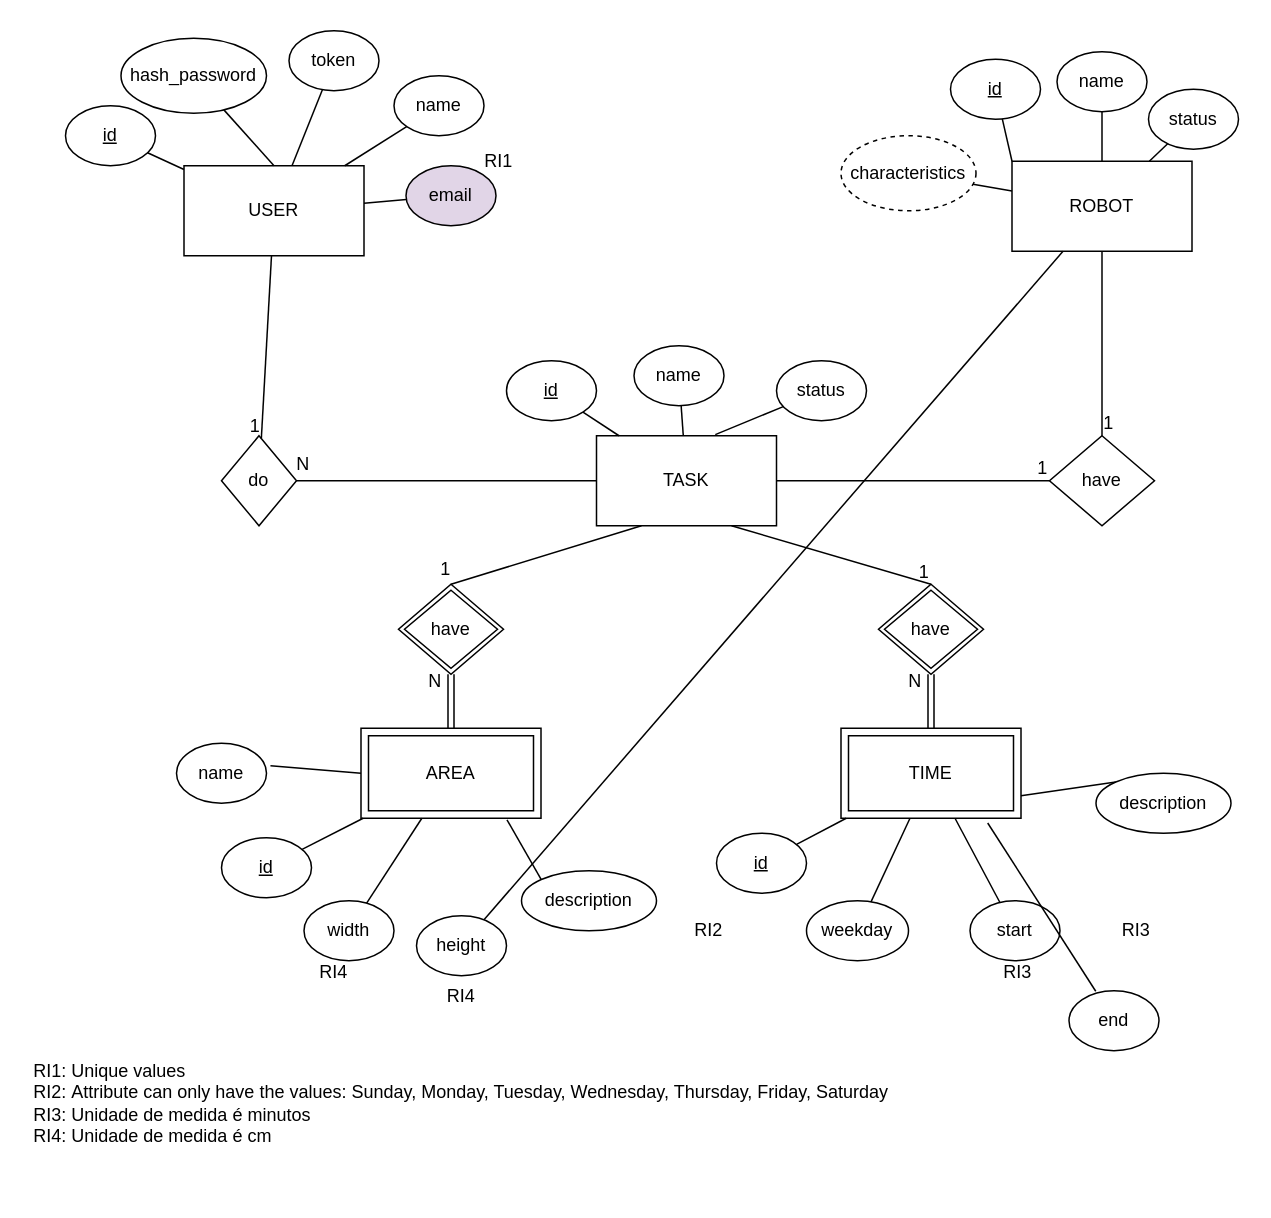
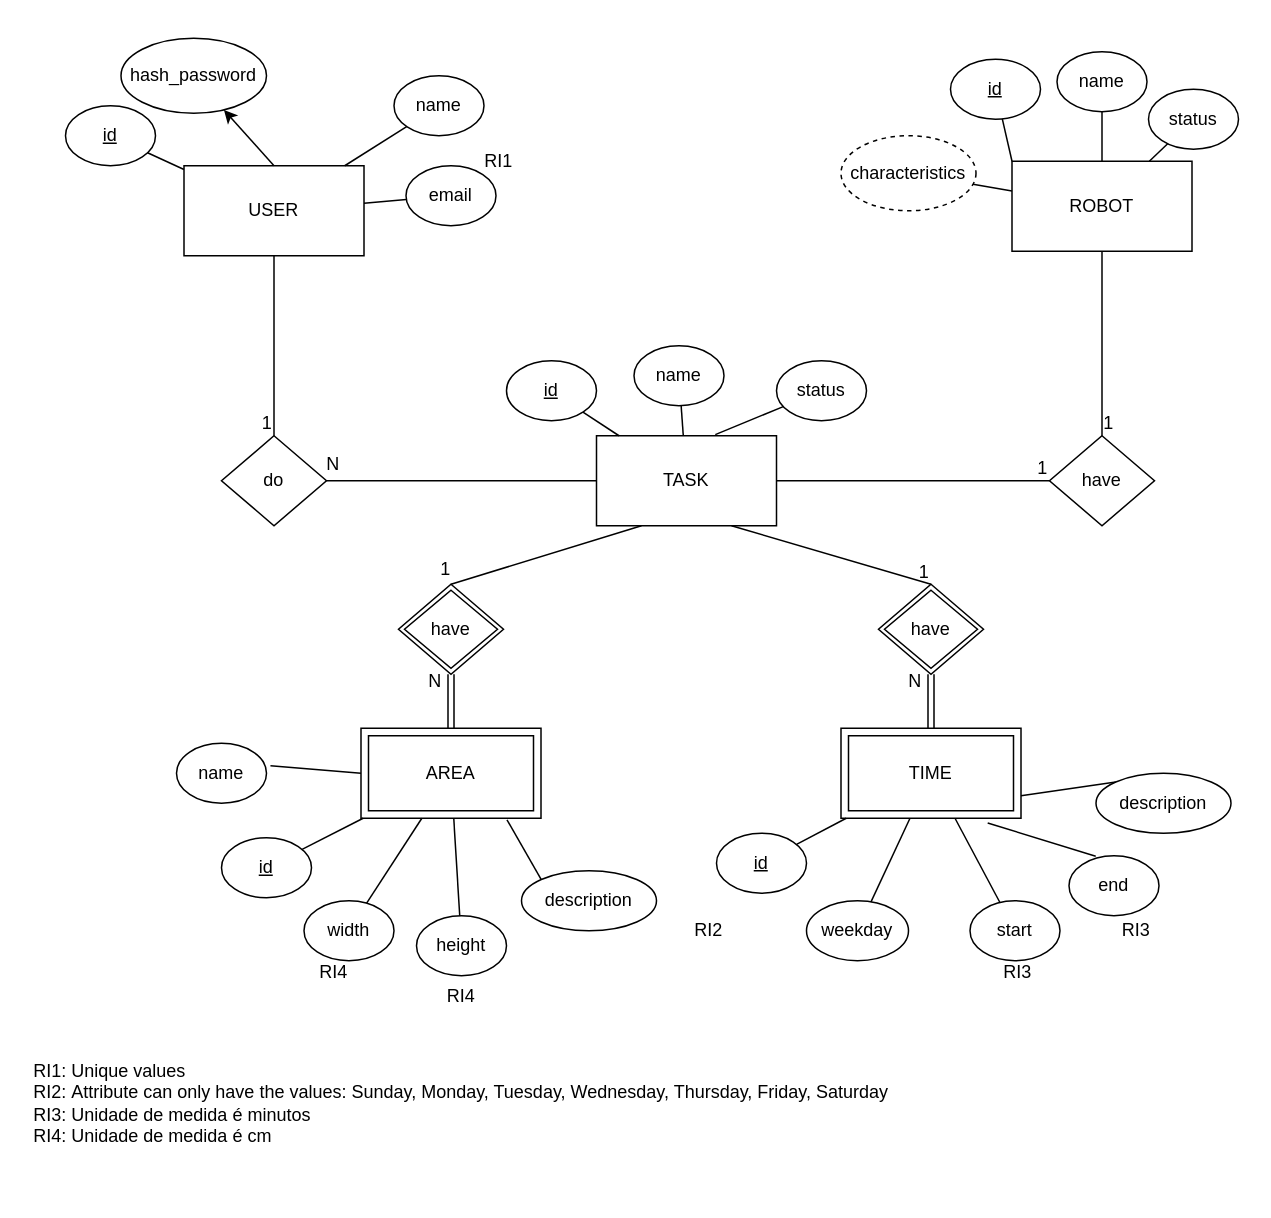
node "token": removed
edge "hash_password" -- "USER": arrowhead none -> classic
edge "token" -- "USER": removed
node "email": fillcolor #e1d5e7 -> #ffffff
node "do": size 75x90 -> 105x90
edge "ROBOT" -- "height": now "AREA" -- "height"
node "end": moved (1114, 1021) -> (1114, 886)
